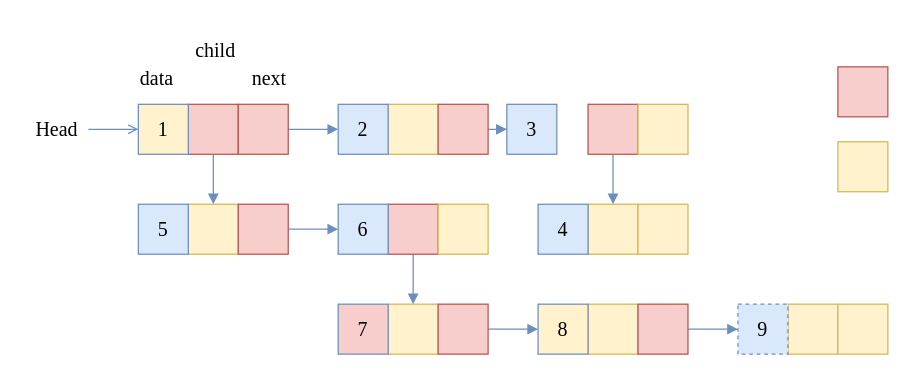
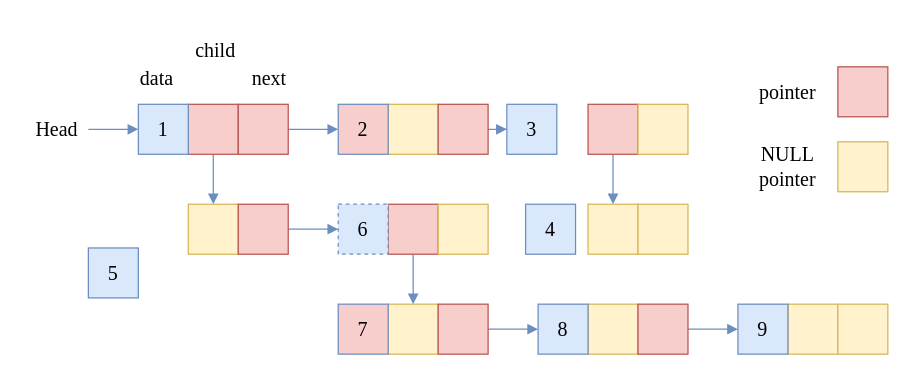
node "pointer": added
edge "Head" -> "1": arrowhead open -> block
node "1": fillcolor #fff2cc -> #dae8fc
node "2": fillcolor #dae8fc -> #f8cecc
node "NULL pointer": added
node "5": moved (163, 229) -> (113, 273)
node "6": style solid -> dashed
node "4": moved (563, 229) -> (551, 229)
node "8": fillcolor #fff2cc -> #dae8fc
node "9": style dashed -> solid
